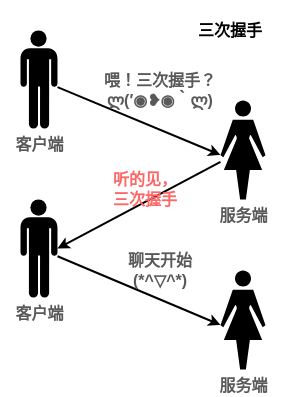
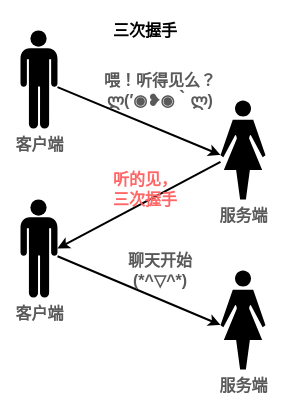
node "三次握手": moved (231, 31) -> (146, 31)
node "喂！三次握手？ ლ(′◉❥◉｀ლ)": label "喂！三次握手？ ლ(′◉❥◉｀ლ)" -> "喂！听得见么？ ლ(′◉❥◉｀ლ)"
